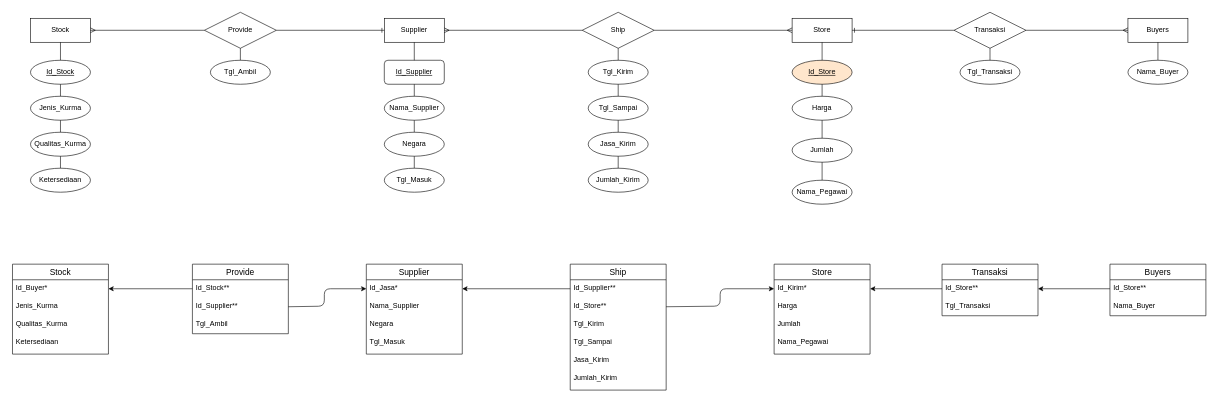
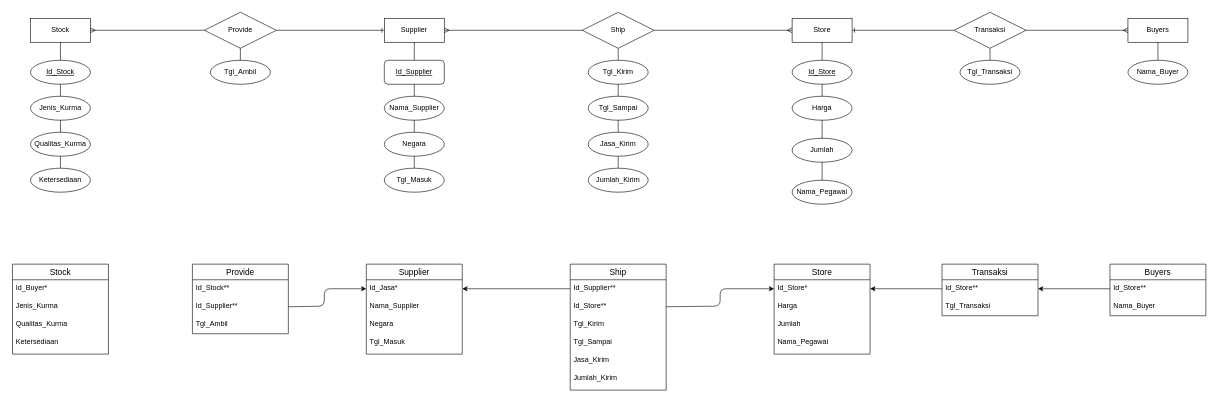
node "Id_Store": fillcolor #ffe6cc -> #ffffff
node "Id_Kirim*": label "Id_Kirim*" -> "Id_Store*"
edge "Id_Stock**" -> "Id_Buyer*": removed
